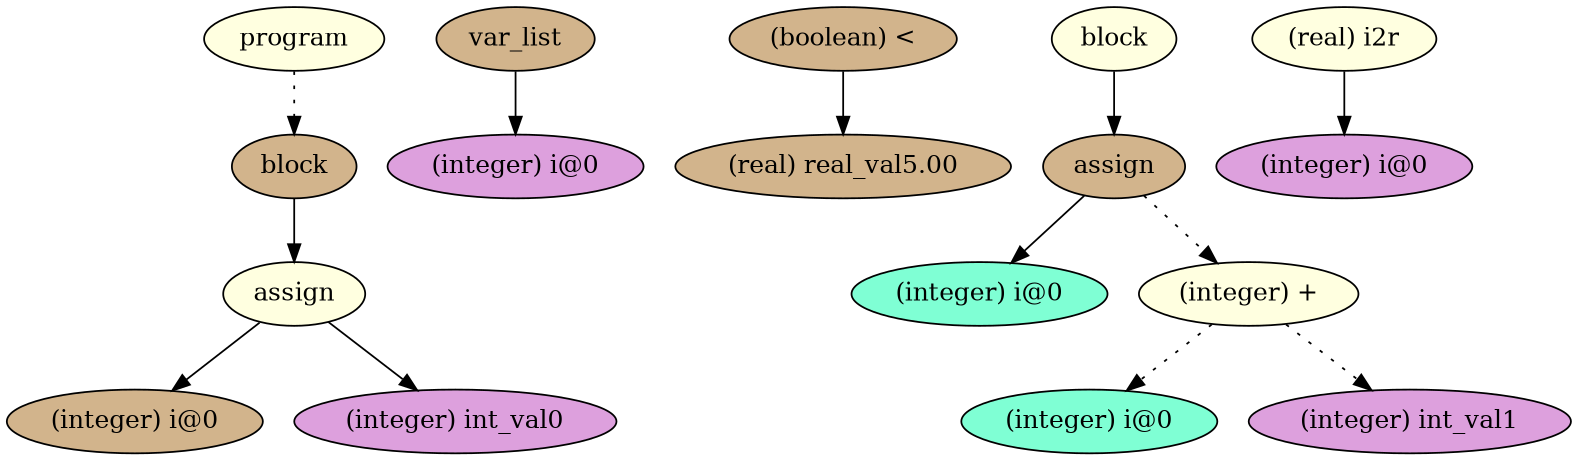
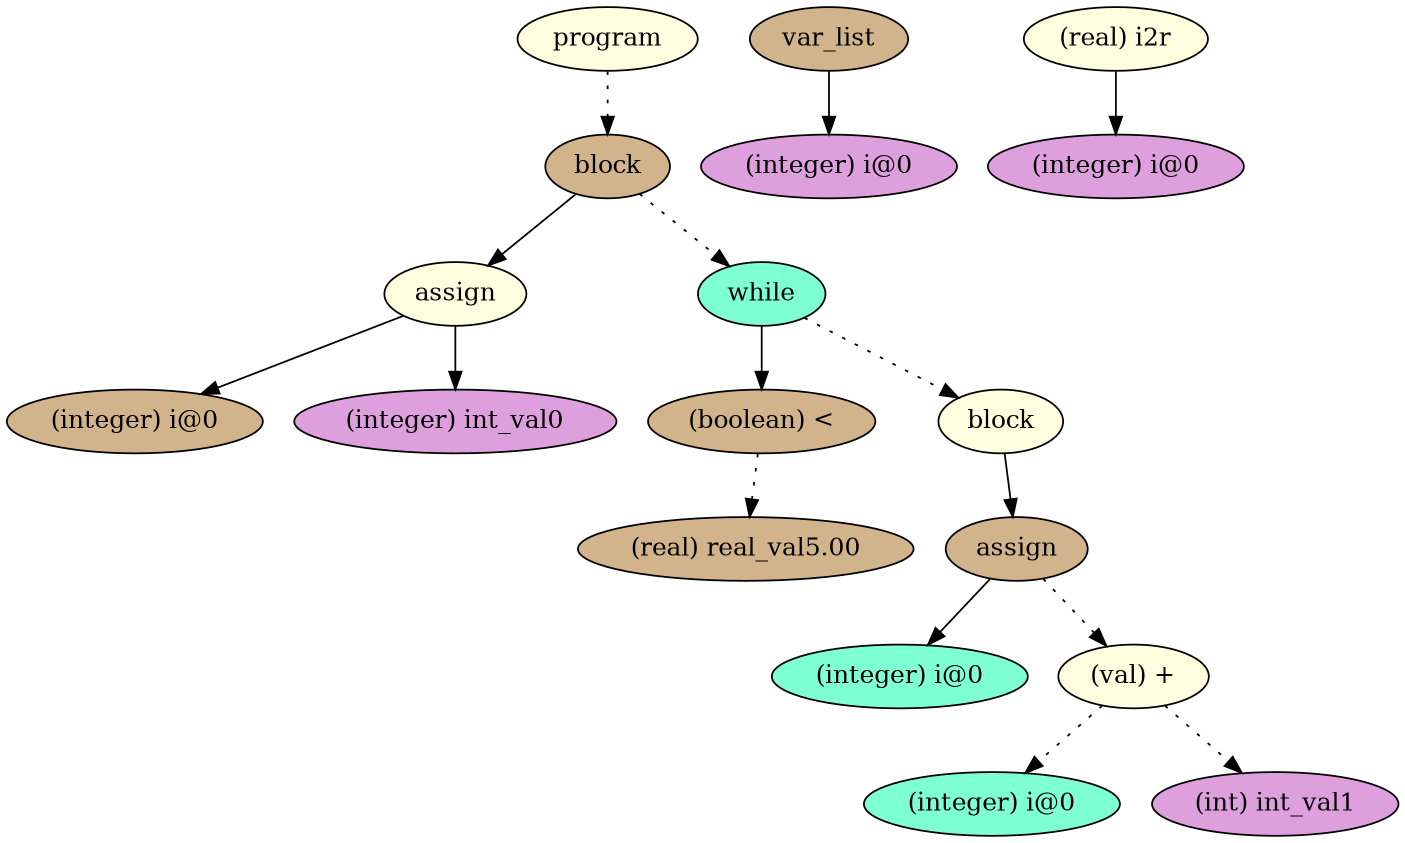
edge "(boolean) <" -> "(real) real_val5.00": style solid -> dotted
node "while": added
node "(integer) +": label "(integer) +" -> "(val) +"
node "(integer) int_val1": label "(integer) int_val1" -> "(int) int_val1"
